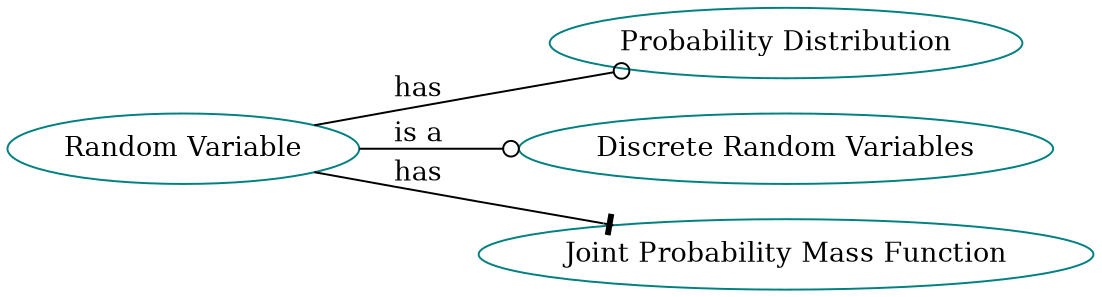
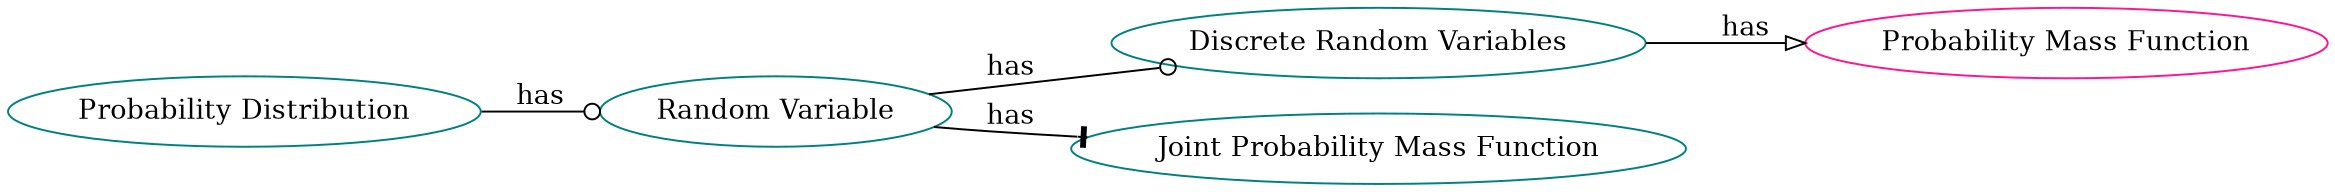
node "Probability Mass Function": added
edge "Random Variable" -> "Probability Distribution": reversed
edge "Random Variable" -> "Discrete Random Variables": label "is a" -> "has"
